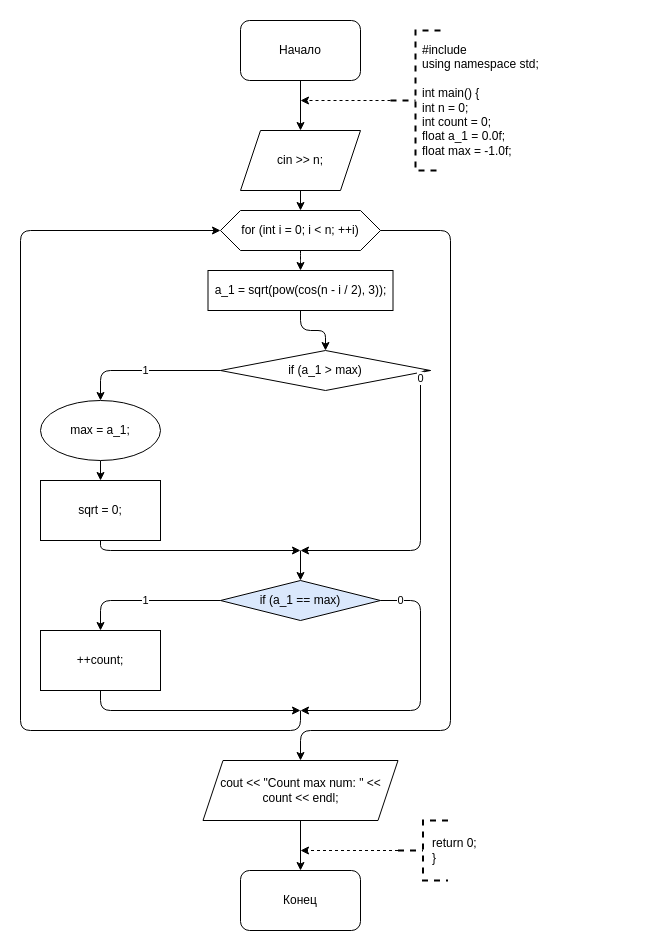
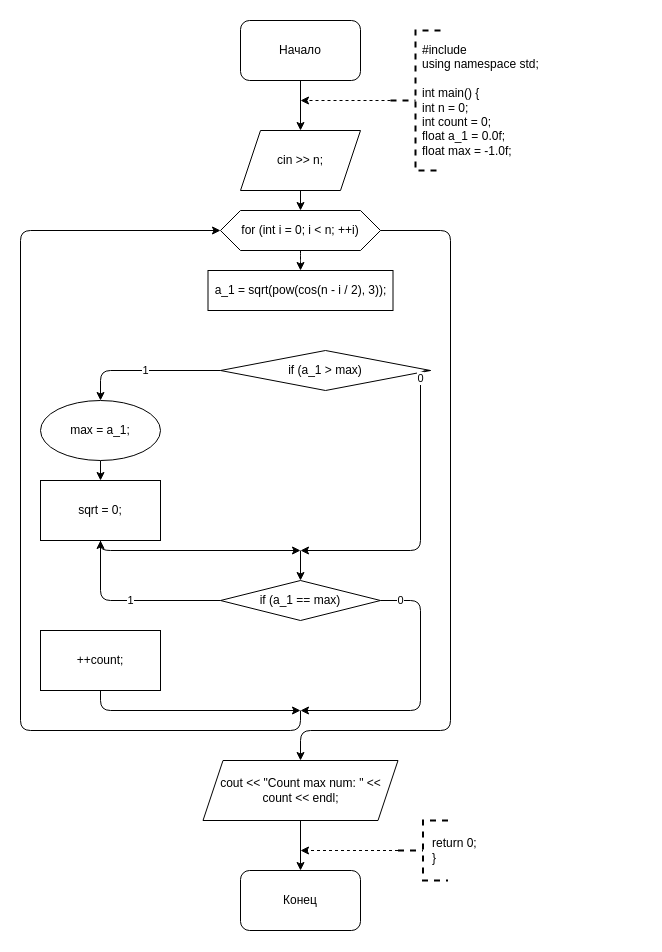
edge "a_1 = sqrt(pow(cos(n - i / 2), 3));" -> "if (a_1 > max)": removed
edge "if (a_1 == max)" -> "++count;": now "if (a_1 == max)" -> "sqrt = 0;"
node "if (a_1 == max)": fillcolor #dae8fc -> #ffffff
